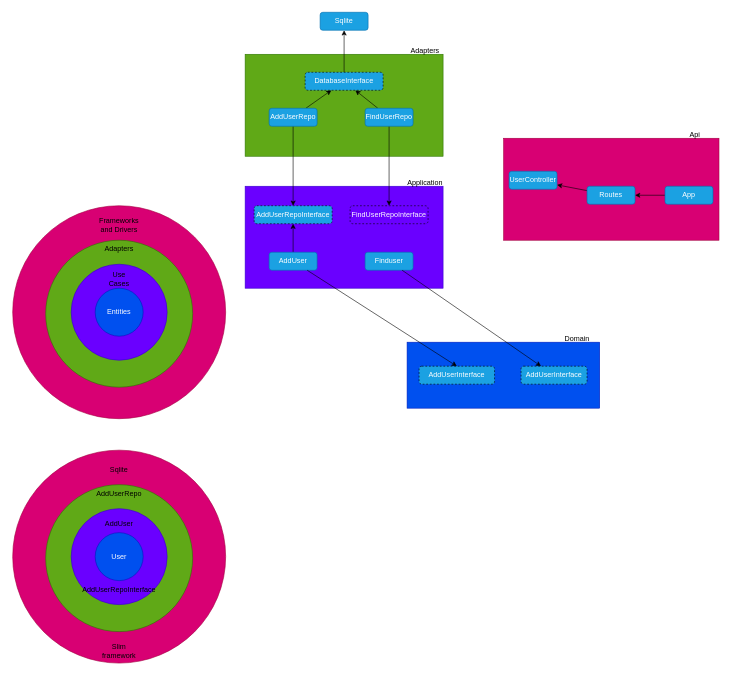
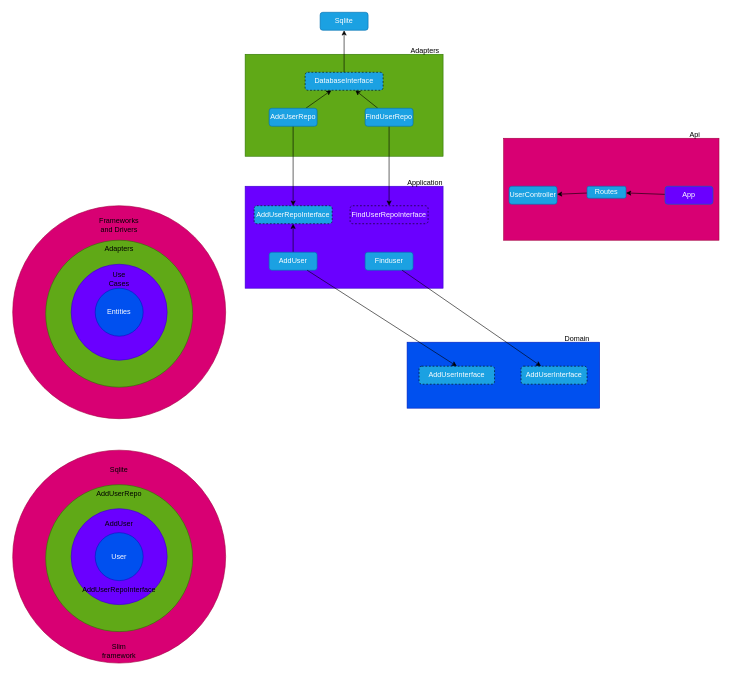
node "UserController": moved (533, 180) -> (533, 195)
node "Routes": size 48x18 -> 39x12
node "App": fillcolor #1ba1e2 -> #6a00ff
